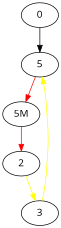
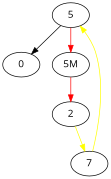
edge "0" -> "5": reversed
node "3": label "3" -> "7"
